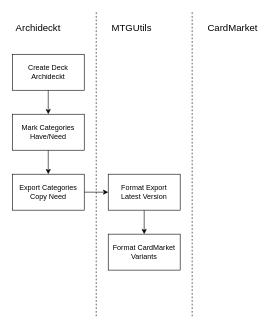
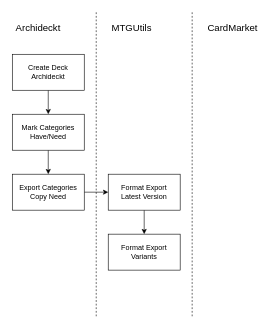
node "Format CardMarket Variants": label "Format CardMarket Variants" -> "Format Export Variants"
